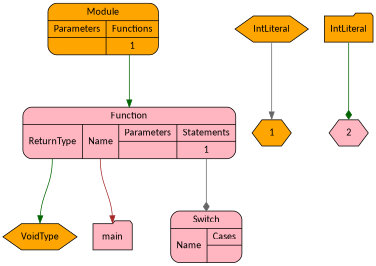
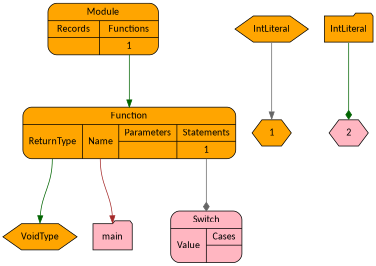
node "Module": text "Parameters" -> "Records"
node "Function": fillcolor lightpink -> orange
node "Switch": text "Name" -> "Value"
